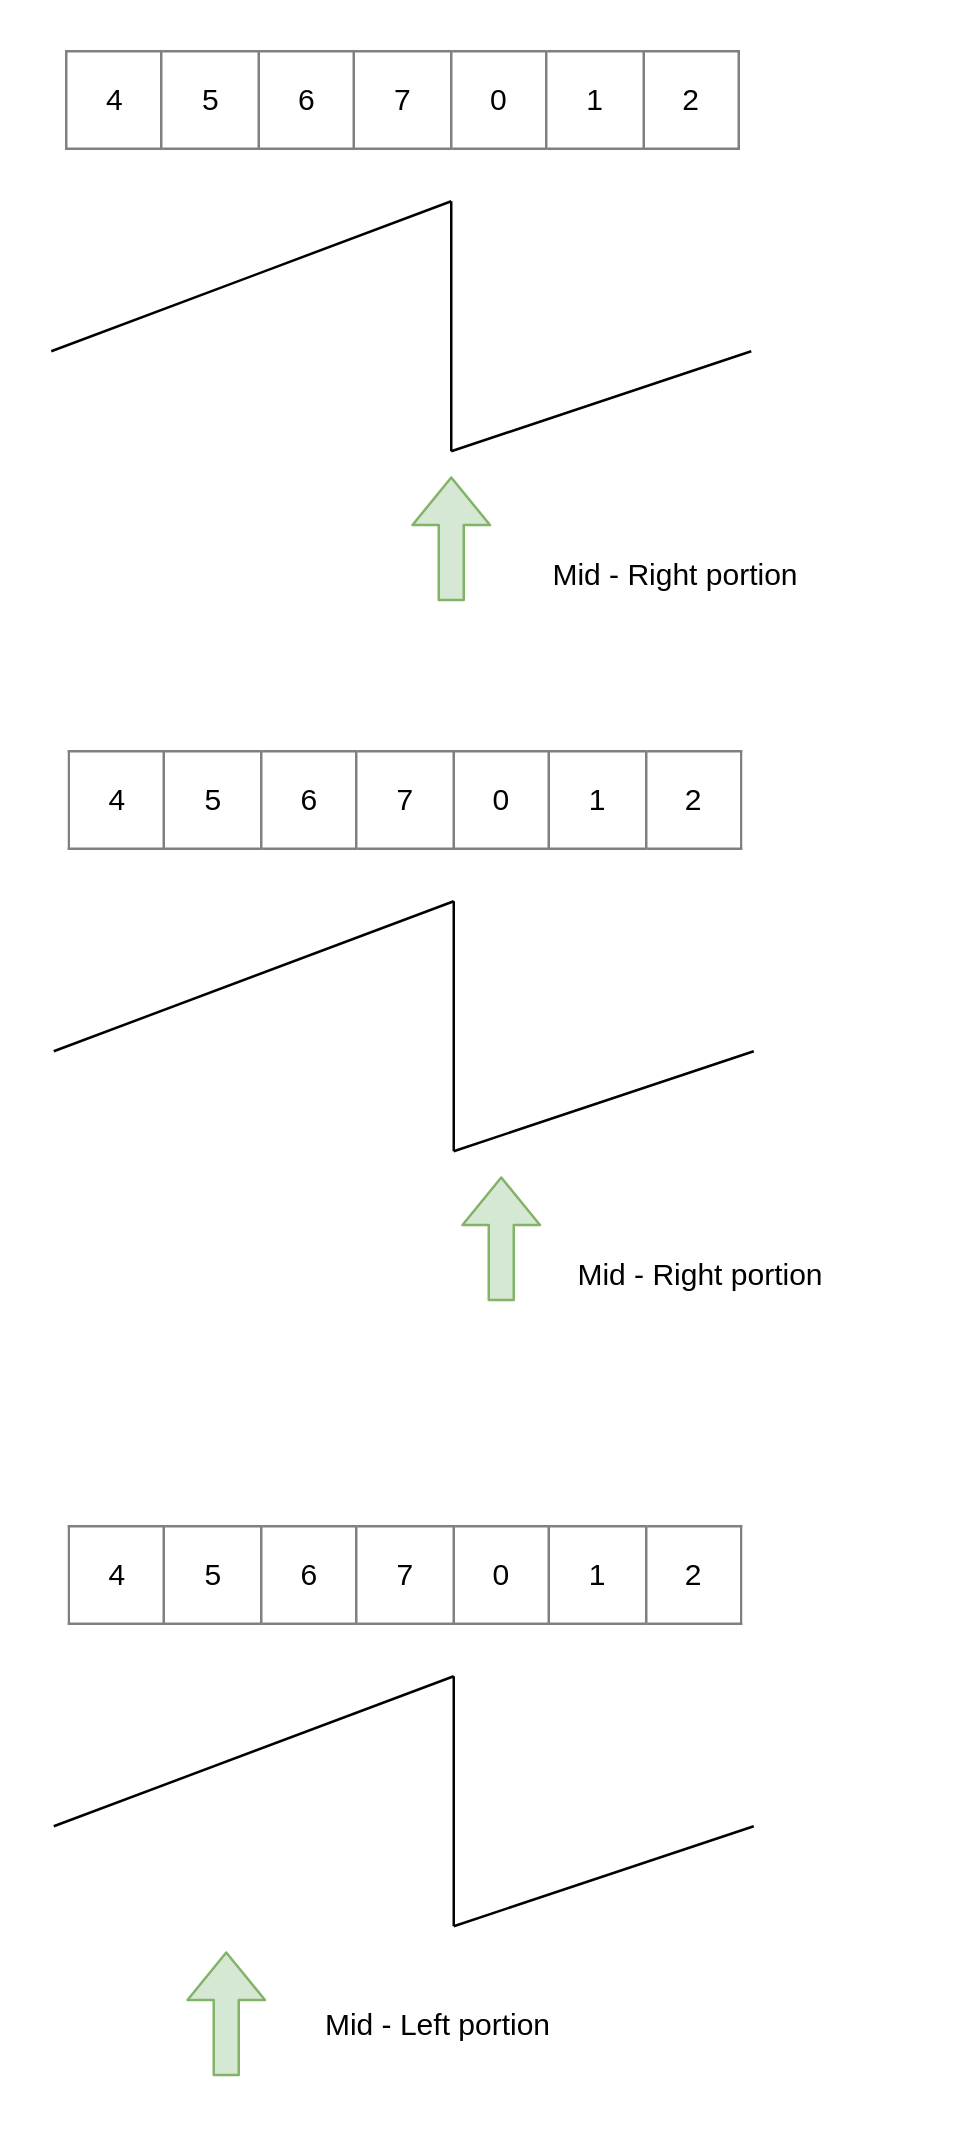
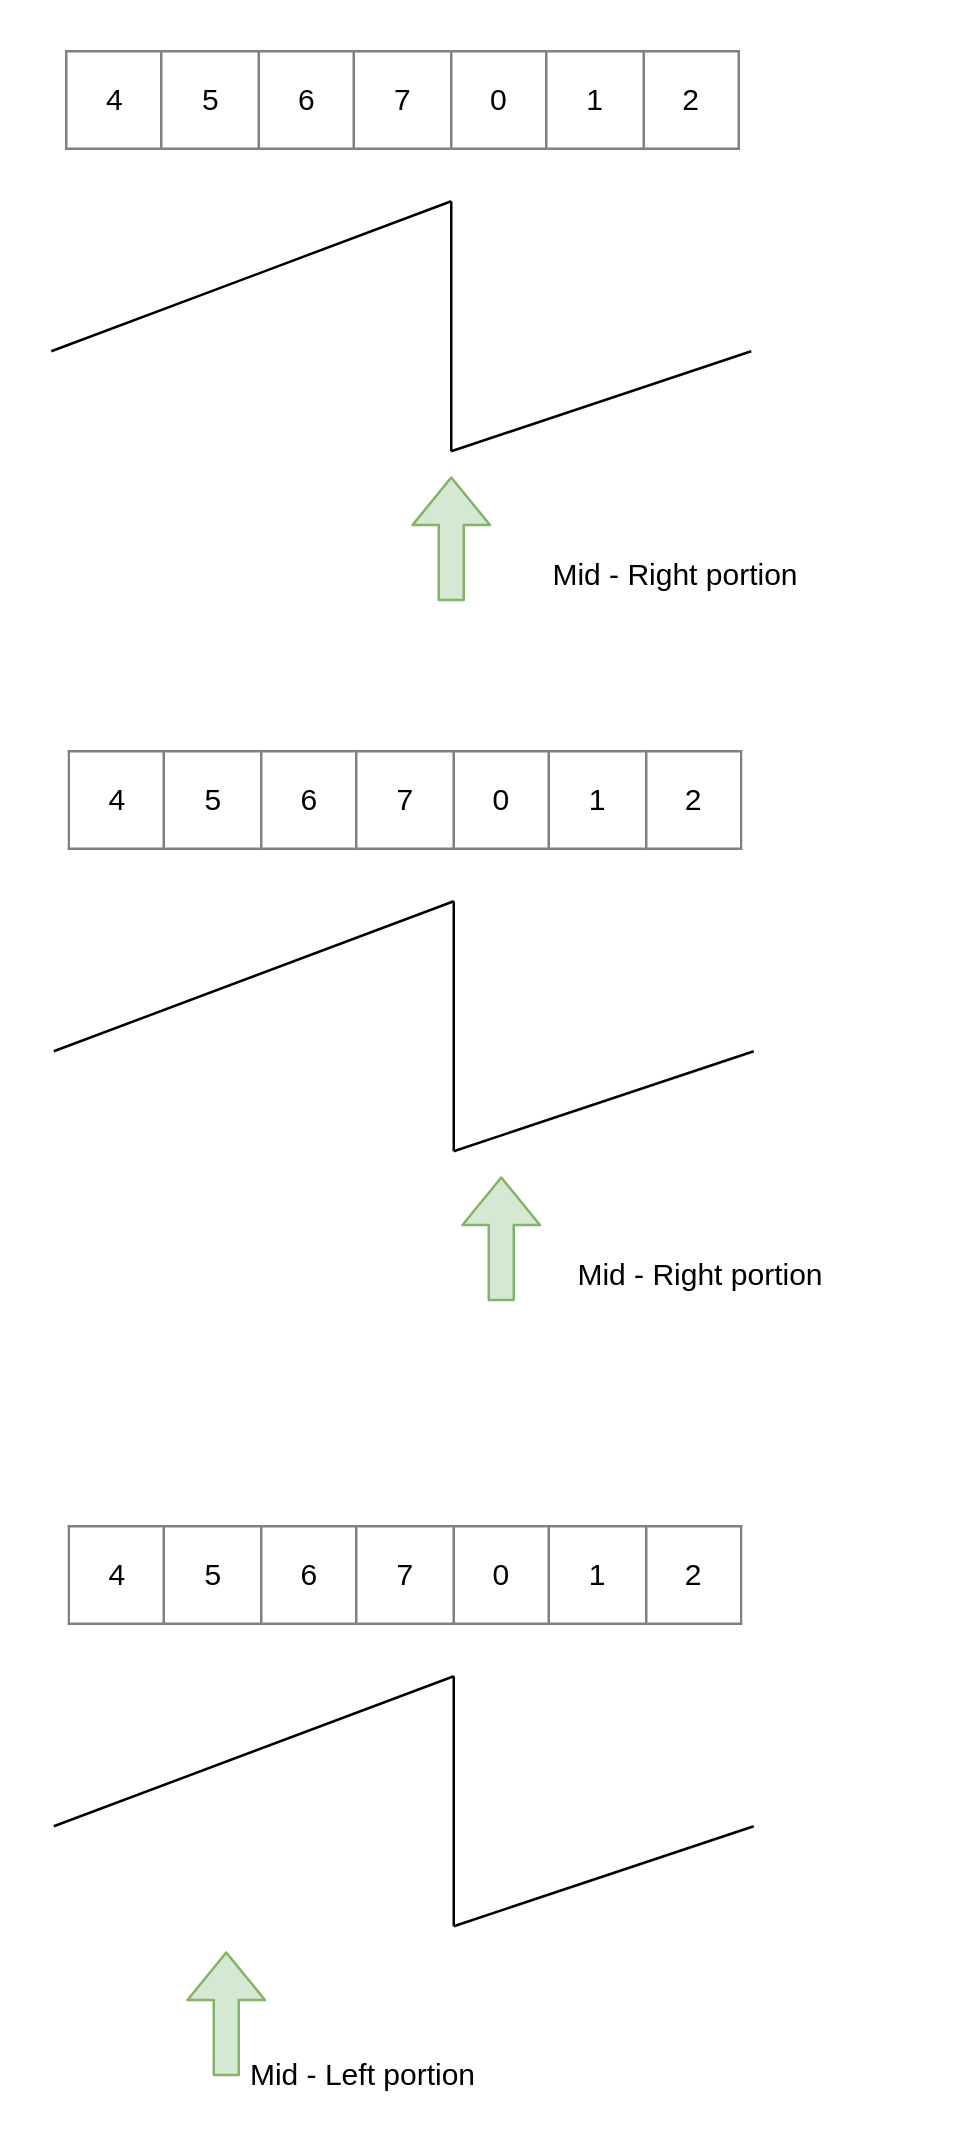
node "Mid - Left portion": moved (439, 2026) -> (364, 2076)
